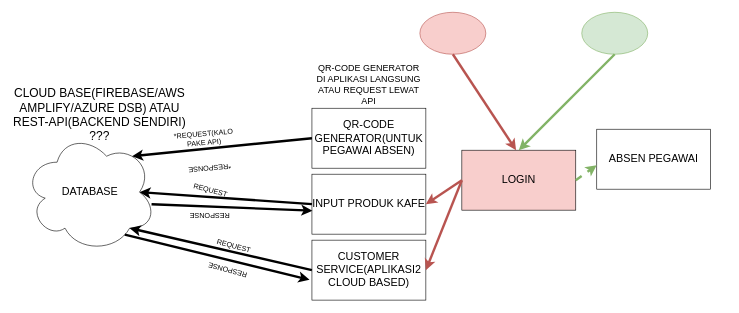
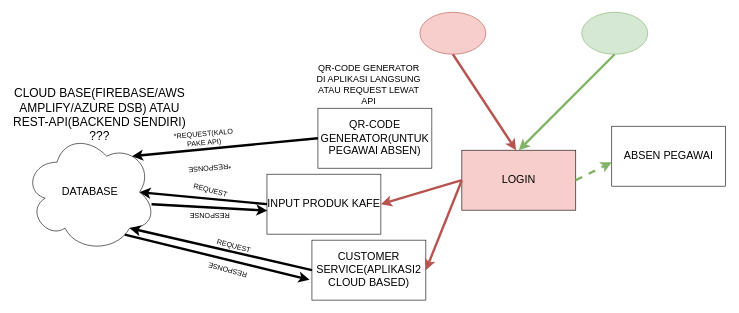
node "QR-CODE GENERATOR(UNTUK PEGAWAI ABSEN)": moved (369, 138) -> (375, 138)
node "ABSEN PEGAWAI": moved (654, 159) -> (669, 156)
node "INPUT PRODUK KAFE": moved (369, 204) -> (324, 204)
